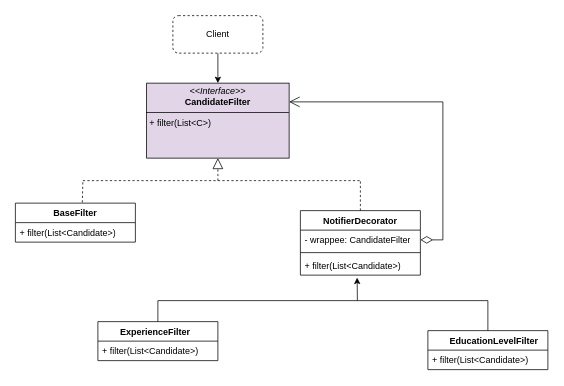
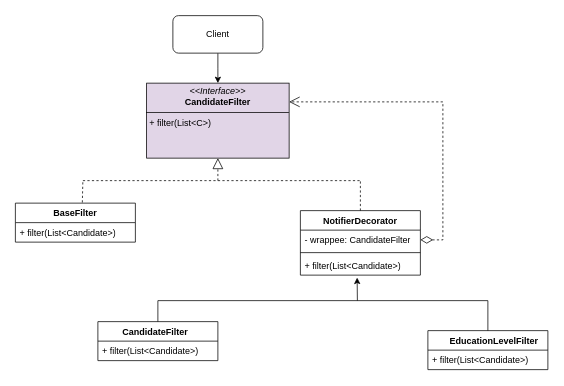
node "Client": style dashed -> solid
edge "<<Interface>> CandidateFilter + filter(List<C>)" -- "- wrappee: CandidateFilter": style solid -> dashed
node "ExperienceFilter": label "ExperienceFilter" -> "CandidateFilter"
